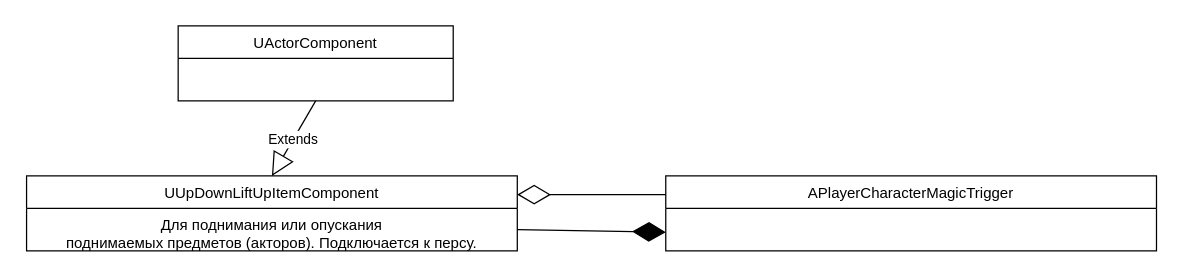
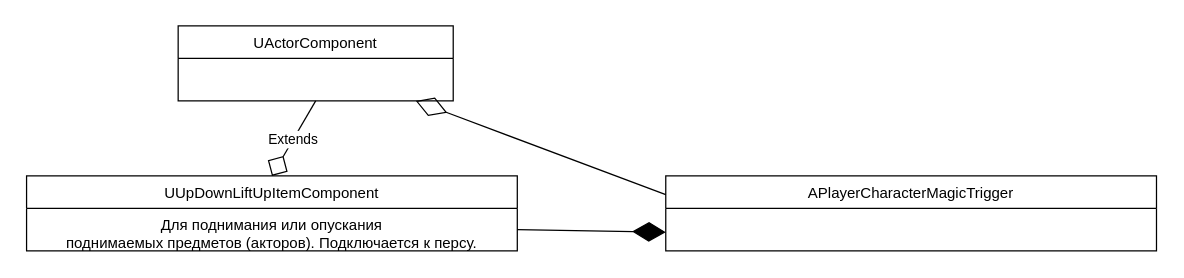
edge "UActorComponent" -> "UUpDownLiftUpItemComponent": arrowhead block -> diamond
edge "APlayerCharacterMagicTrigger" -> "UUpDownLiftUpItemComponent": now "APlayerCharacterMagicTrigger" -> "UActorComponent"
